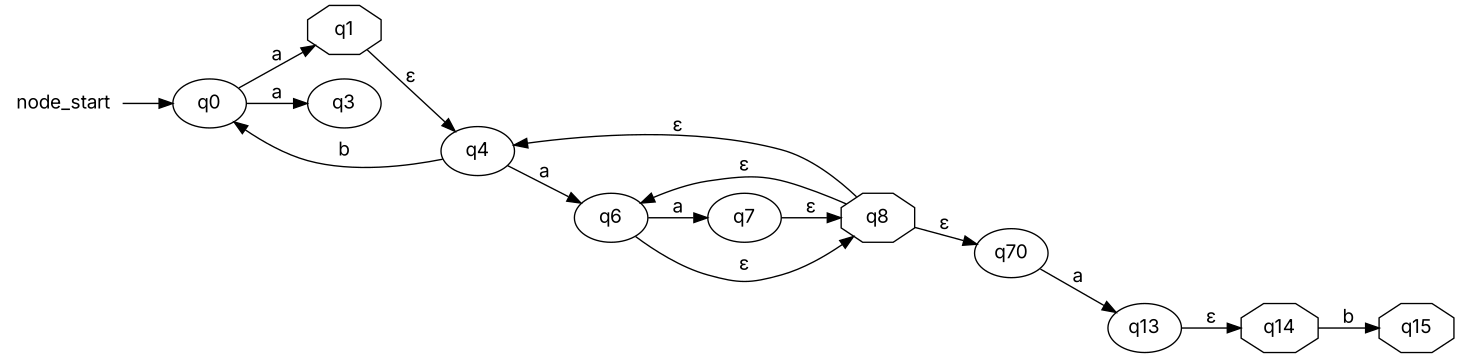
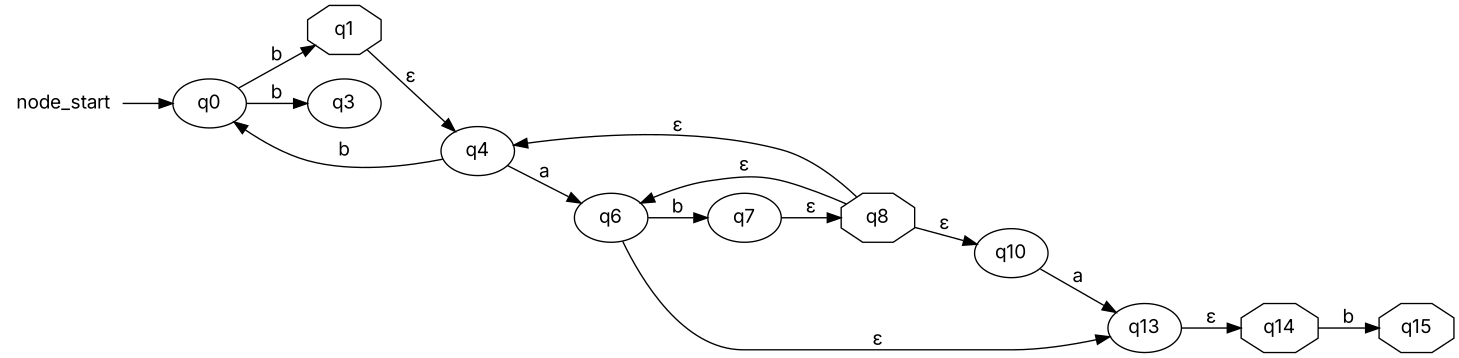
edge "q0" -> "q1": label "a" -> "b"
edge "q0" -> "q3": label "a" -> "b"
edge "q6" -> "q7": label "a" -> "b"
node "q70": label "q70" -> "q10"
edge "q6" -> "q8": now "q6" -> "q13"
